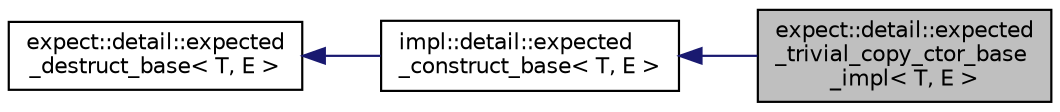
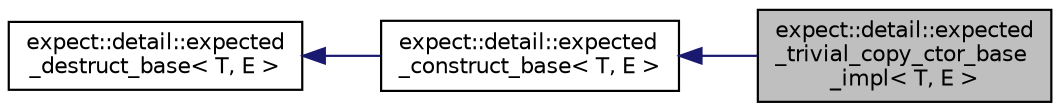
node "impl::detail::expected _construct_base< T, E >": label "impl::detail::expected _construct_base< T, E >" -> "expect::detail::expected _construct_base< T, E >"
